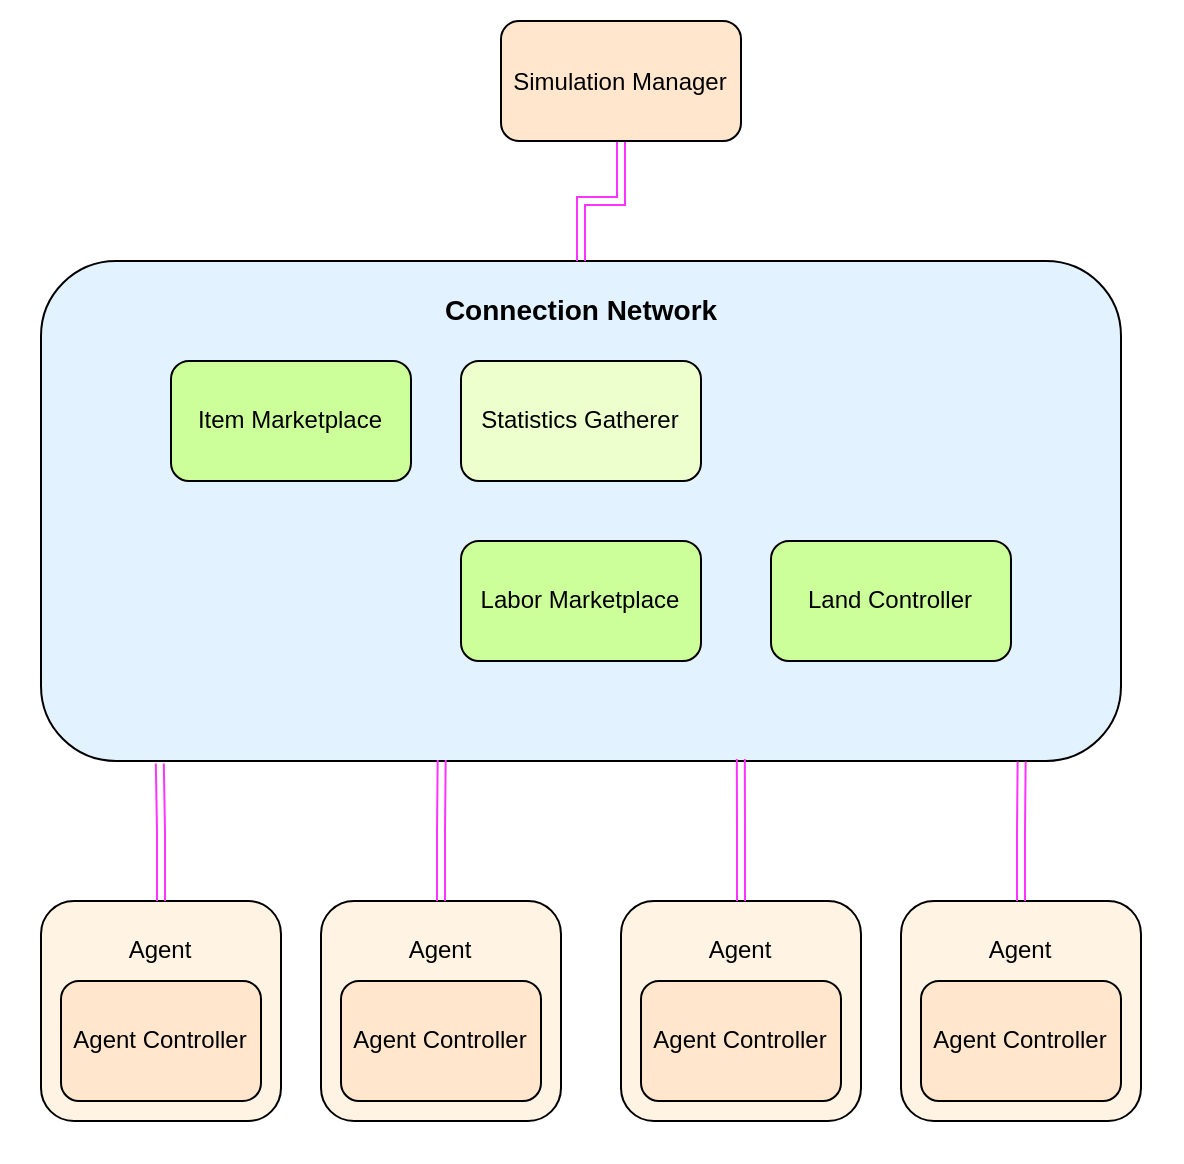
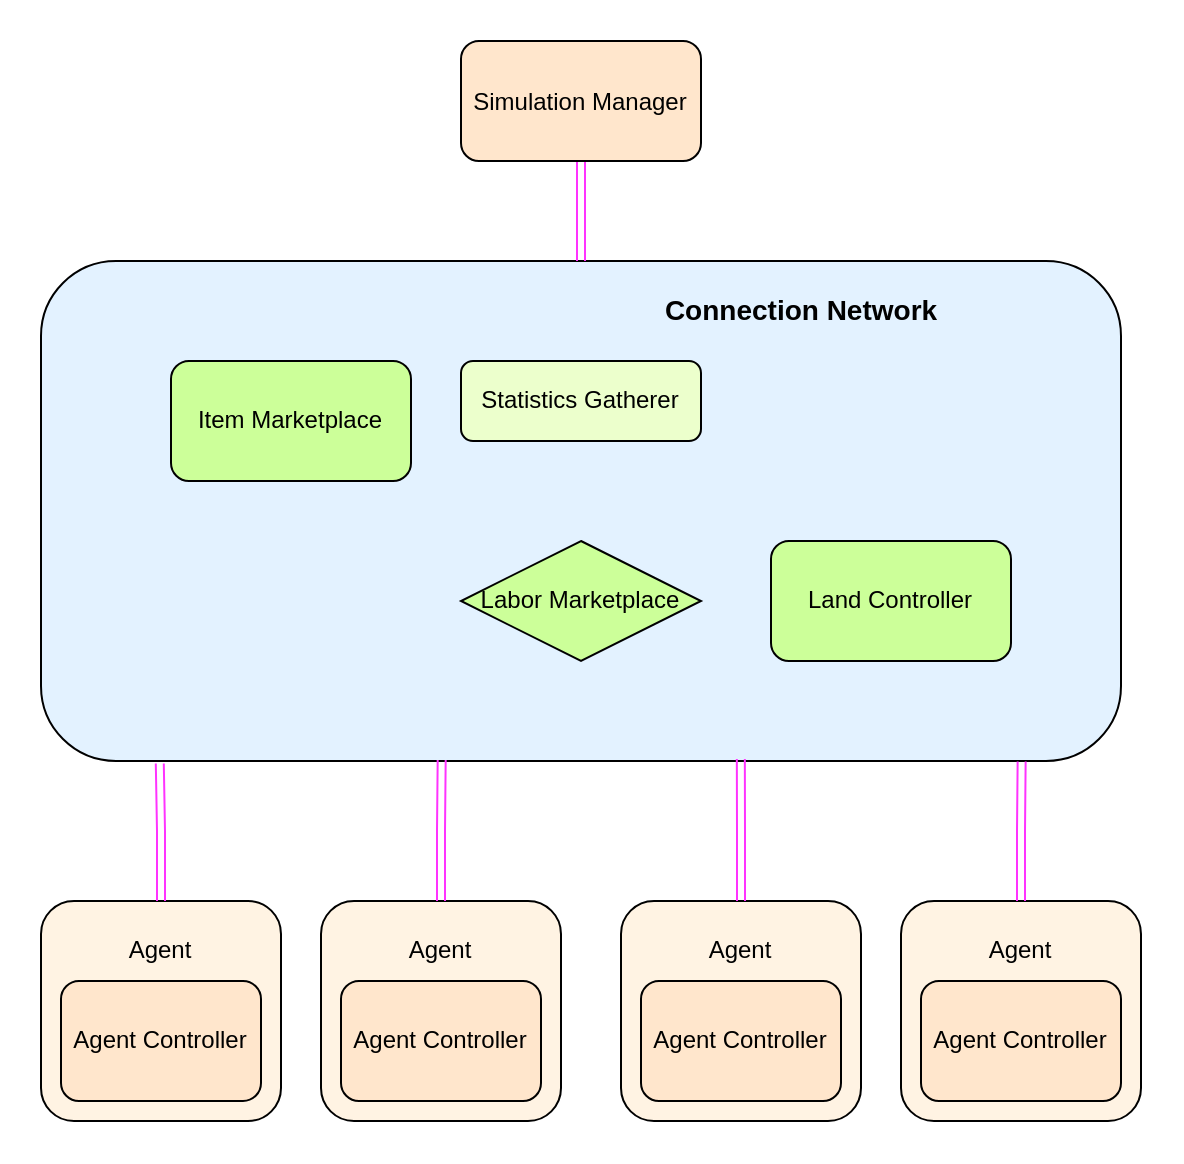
node "Simulation Manager": moved (621, 81) -> (581, 101)
node "Connection Network": moved (582, 311) -> (802, 311)
node "Statistics Gatherer": size 240x120 -> 240x80
node "Labor Marketplace": shape rounded rectangle -> diamond
